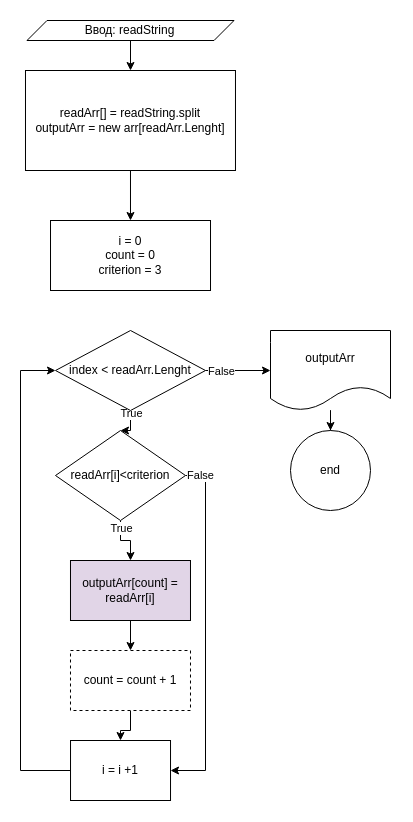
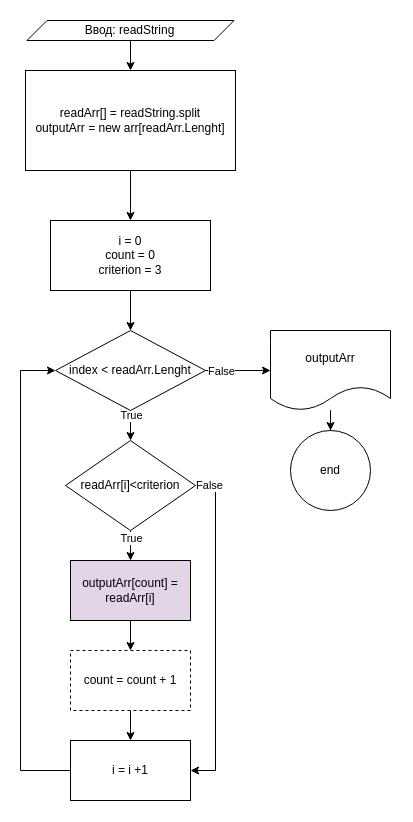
edge "i = 0 count = 0 criterion = 3" -> "index < readArr.Lenght": added
node "readArr[i]<criterion": moved (120, 476) -> (130, 486)
node "i = i +1": size 100x60 -> 120x60
